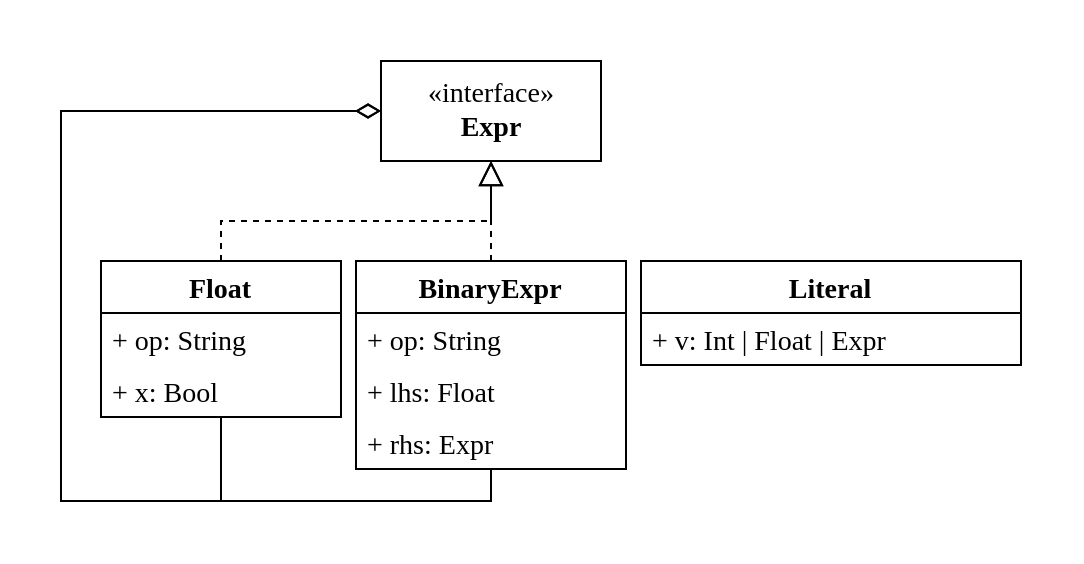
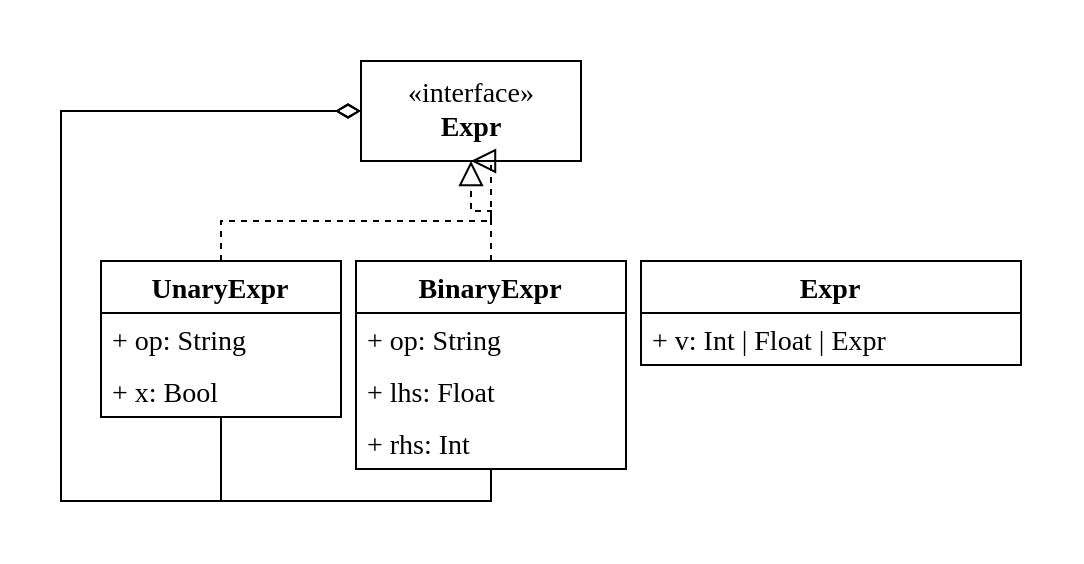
node "«interface»Expr": moved (491, 111) -> (471, 111)
node "Float": label "Float" -> "UnaryExpr"
node "Literal": label "Literal" -> "Expr"
node "+ rhs: Expr": label "+ rhs: Expr" -> "+ rhs: Int"
